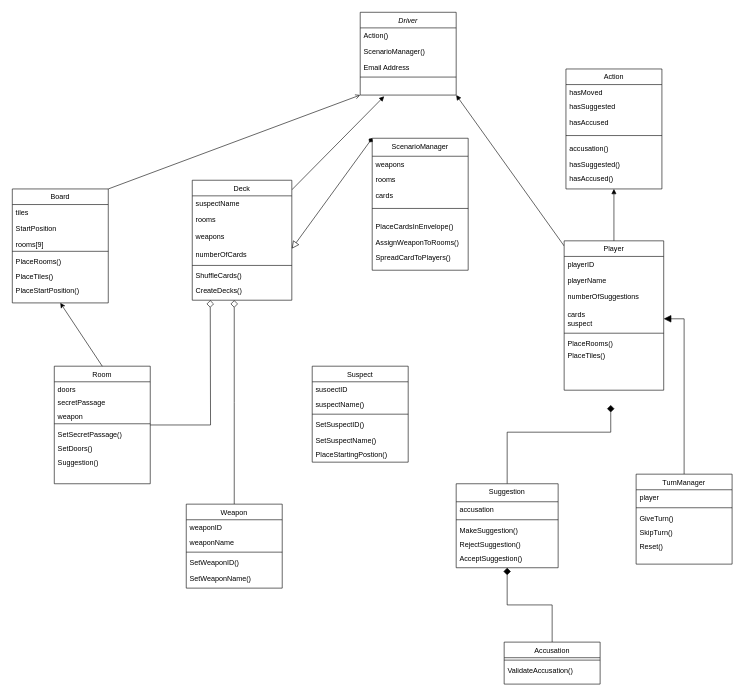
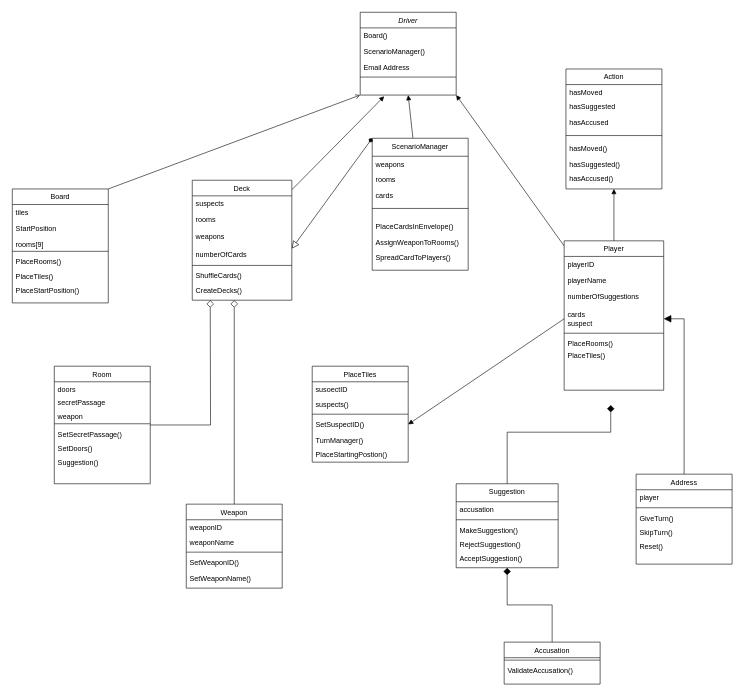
node "Action()": label "Action()" -> "Board()"
edge "ScenarioManager" -> "Driver": added
node "accusation()": label "accusation()" -> "hasMoved()"
node "suspectName": label "suspectName" -> "suspects"
edge "Room" -> "Board": removed
edge "cards suspect" -> "SetSuspectID()": added
node "Suspect": label "Suspect" -> "PlaceTiles"
node "suspectName()": label "suspectName()" -> "suspects()"
node "SetSuspectName()": label "SetSuspectName()" -> "TurnManager()"
node "TurnManager": label "TurnManager" -> "Address"
